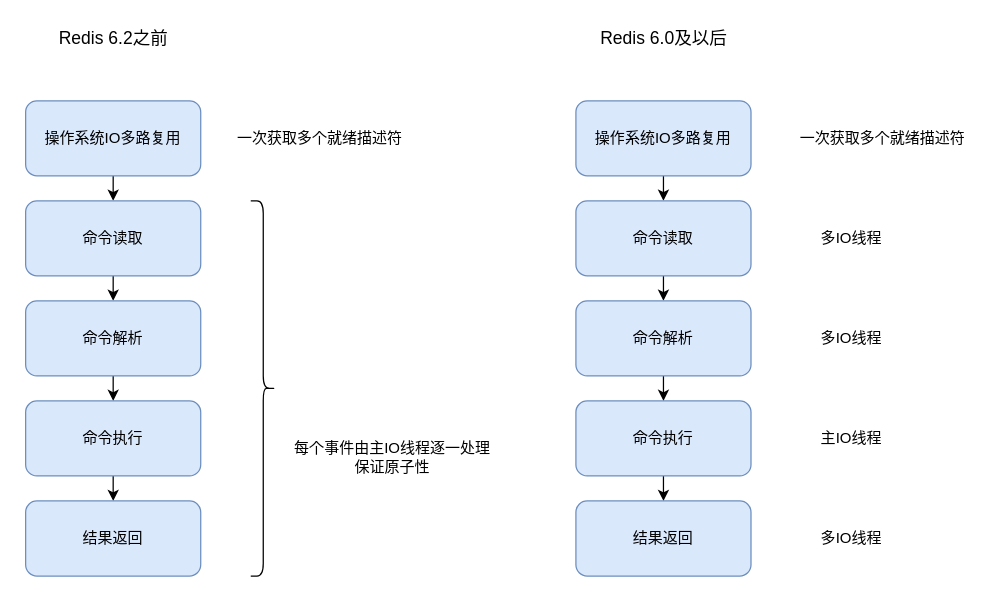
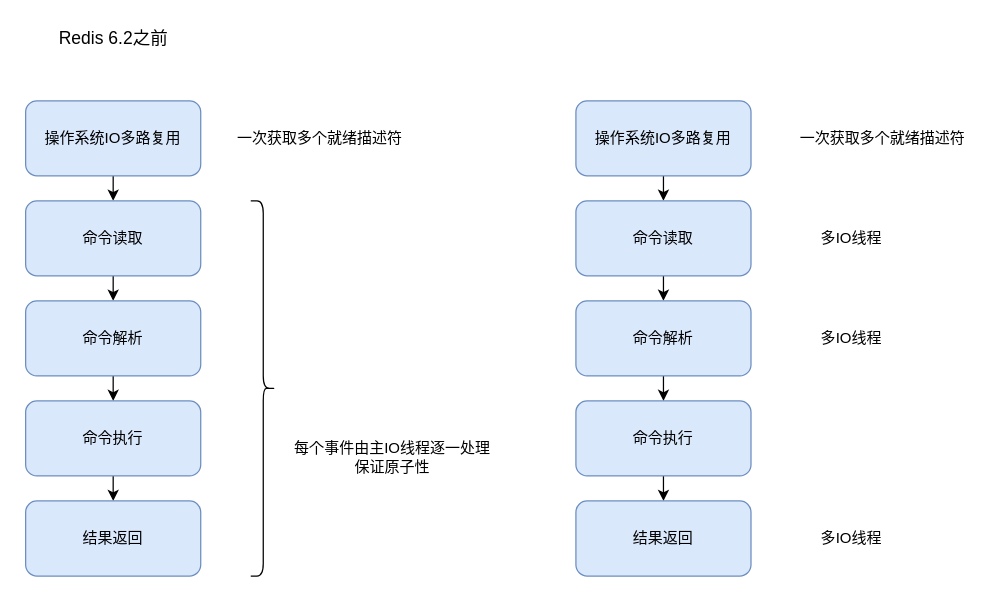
node "Redis 6.0及以后": removed
node "主IO线程": removed
